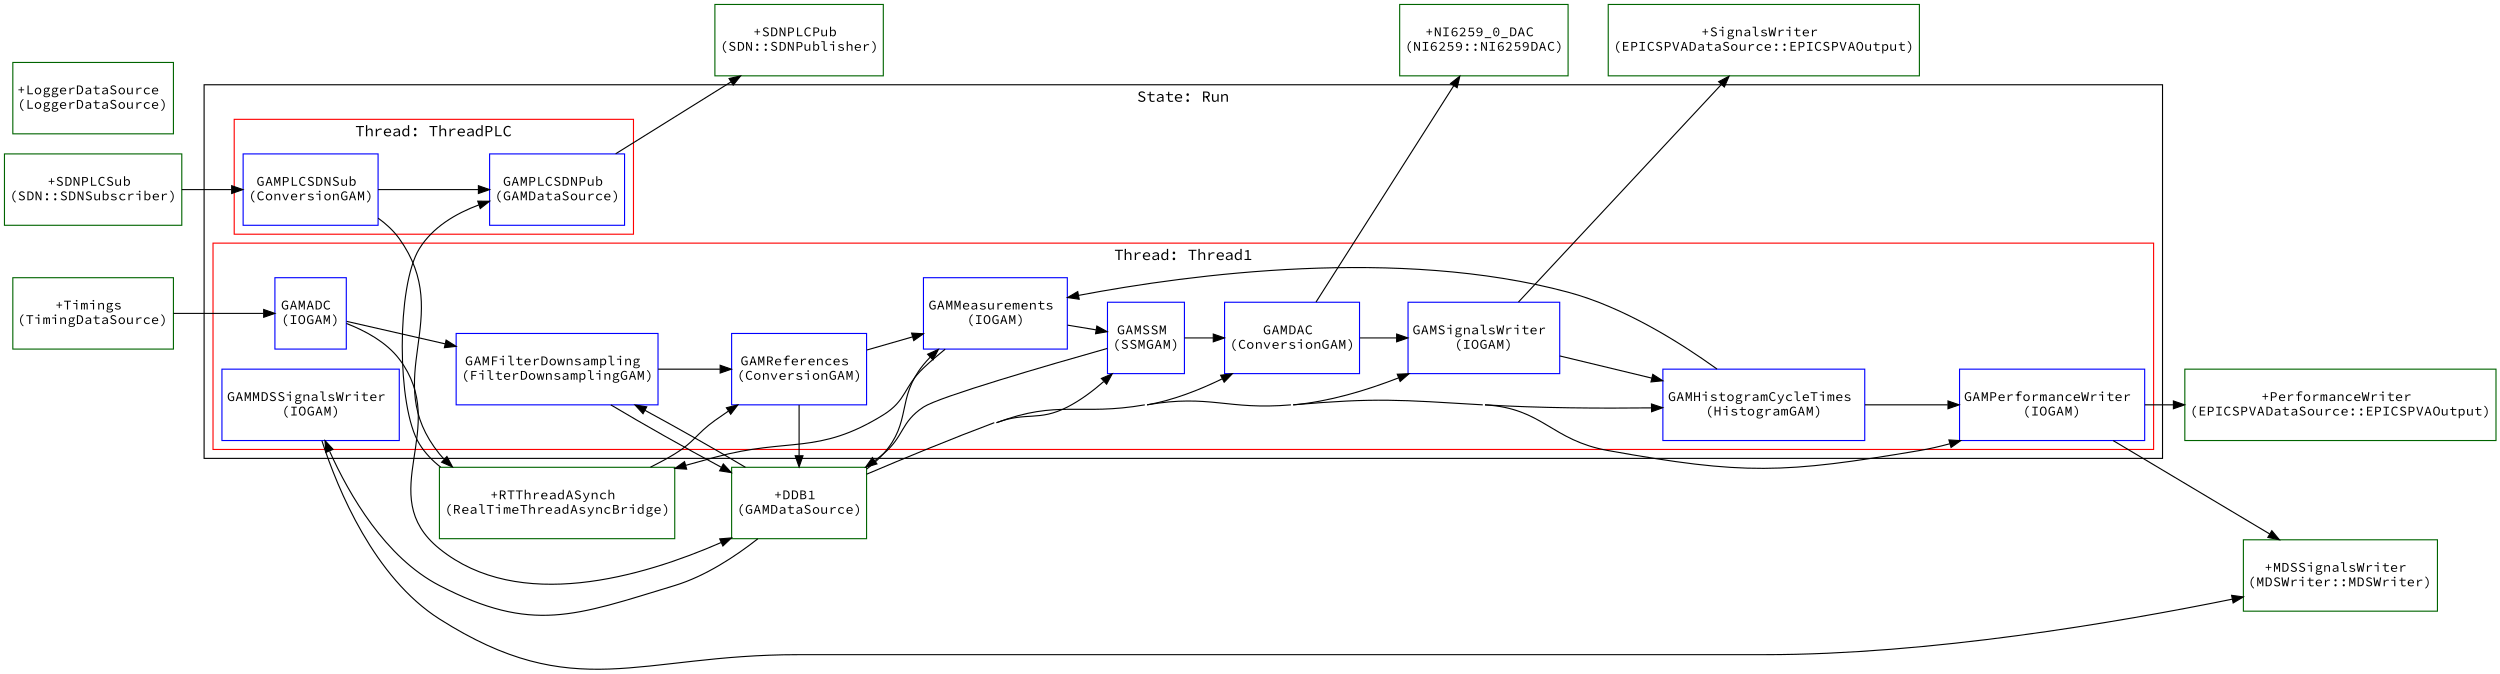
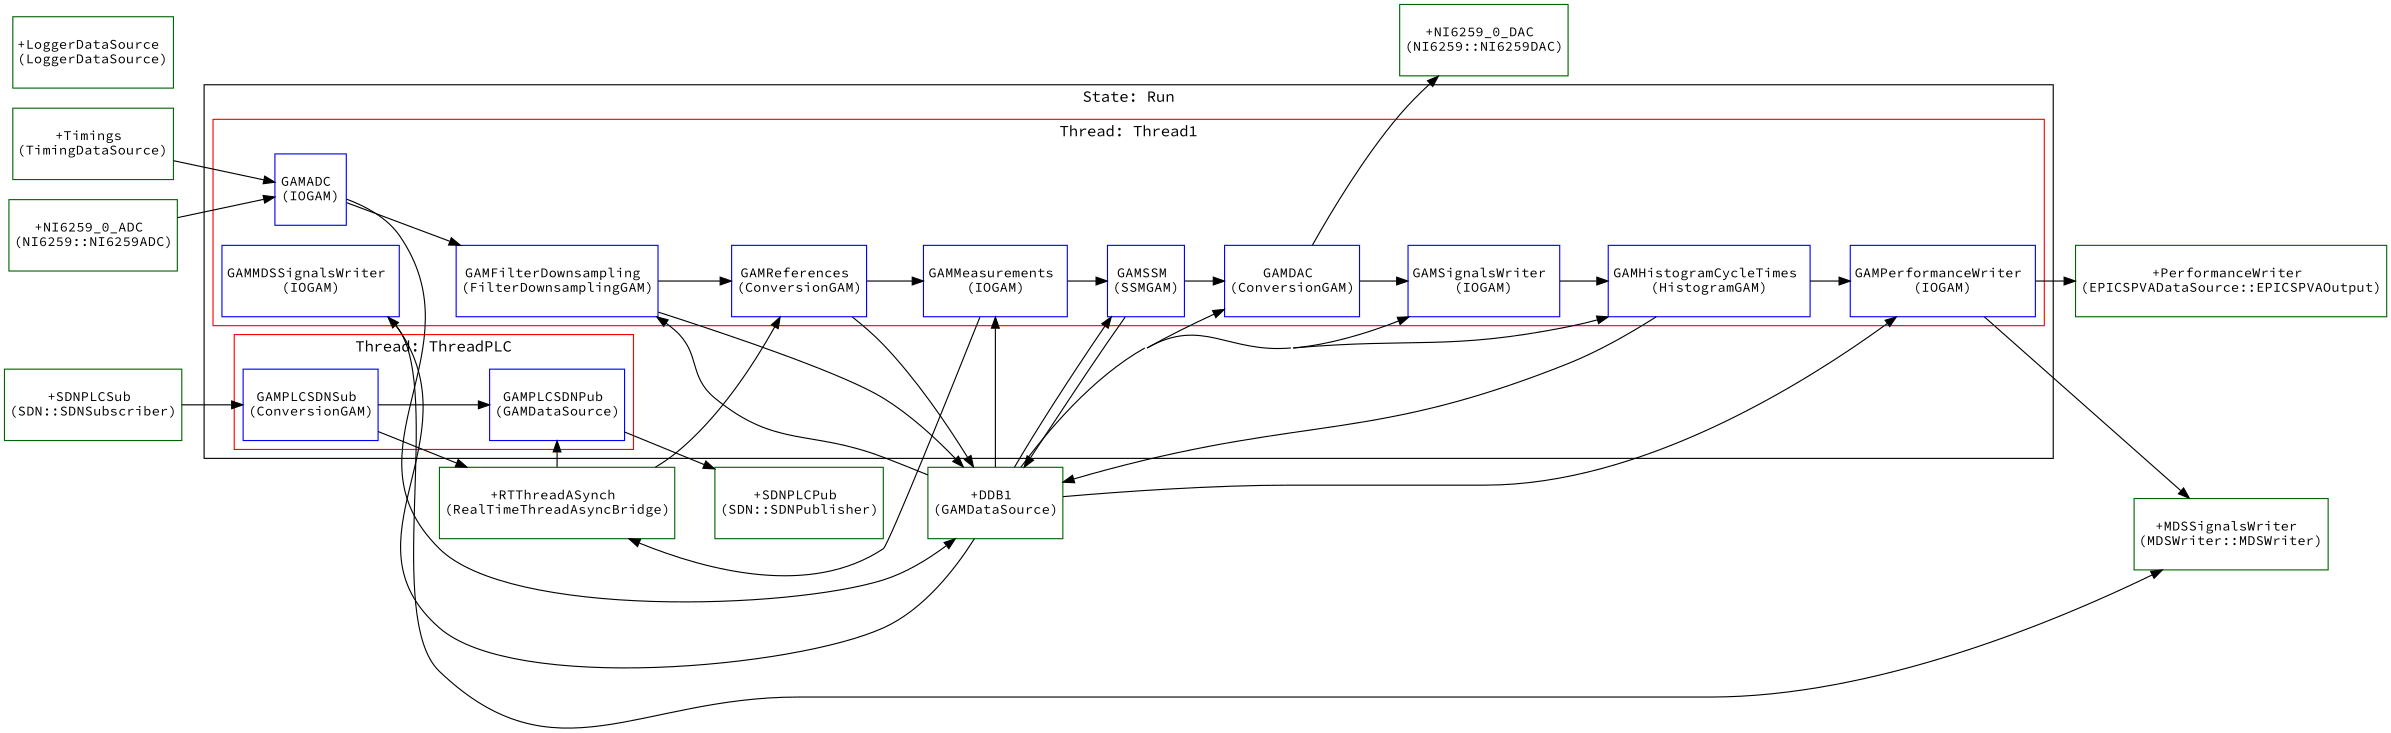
node "+SignalsWriter": removed
node "+NI6259_0_ADC": added
edge "GAMHistogramCycleTimes" -> "GAMMeasurements": now "GAMHistogramCycleTimes" -> "+DDB1"
